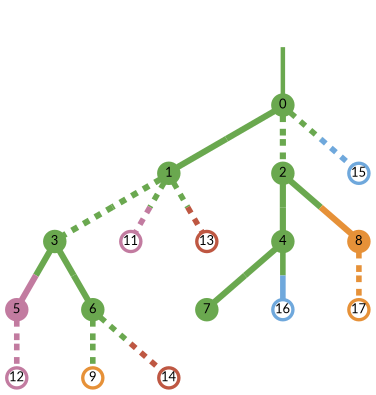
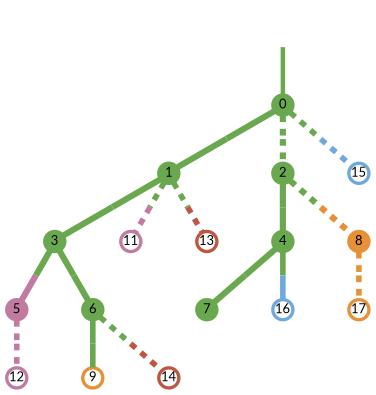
edge "1" -> "3": style dashed -> solid
edge "2" -> "8": style solid -> dashed
edge "6" -> "9": style dashed -> solid
